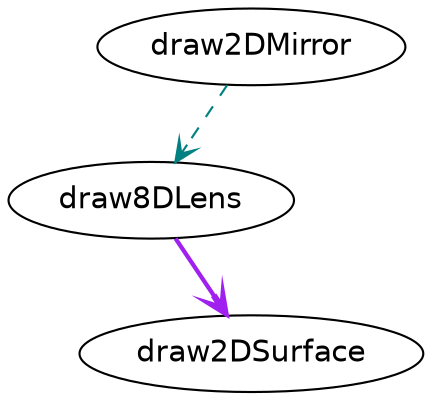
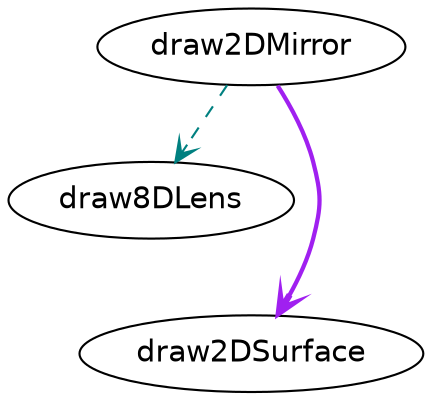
edge "draw8DLens" -> "draw2DSurface": now "draw2DMirror" -> "draw2DSurface"
